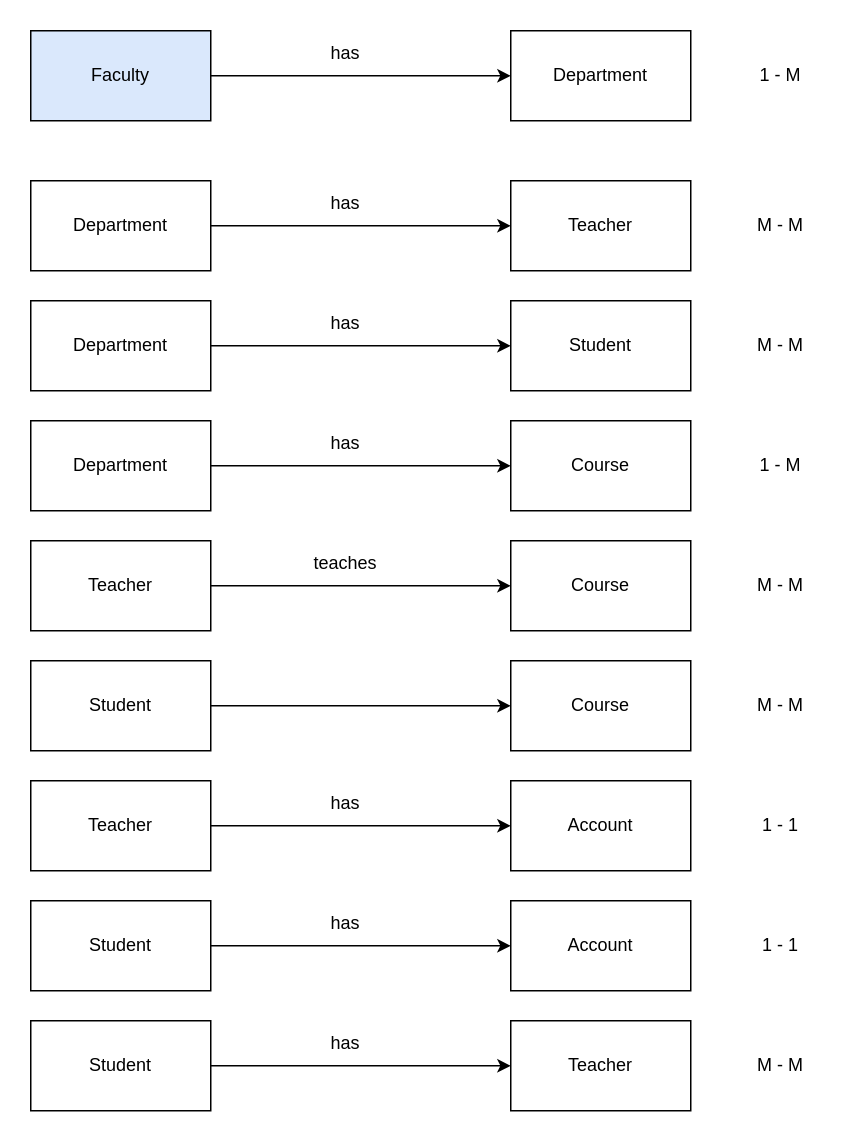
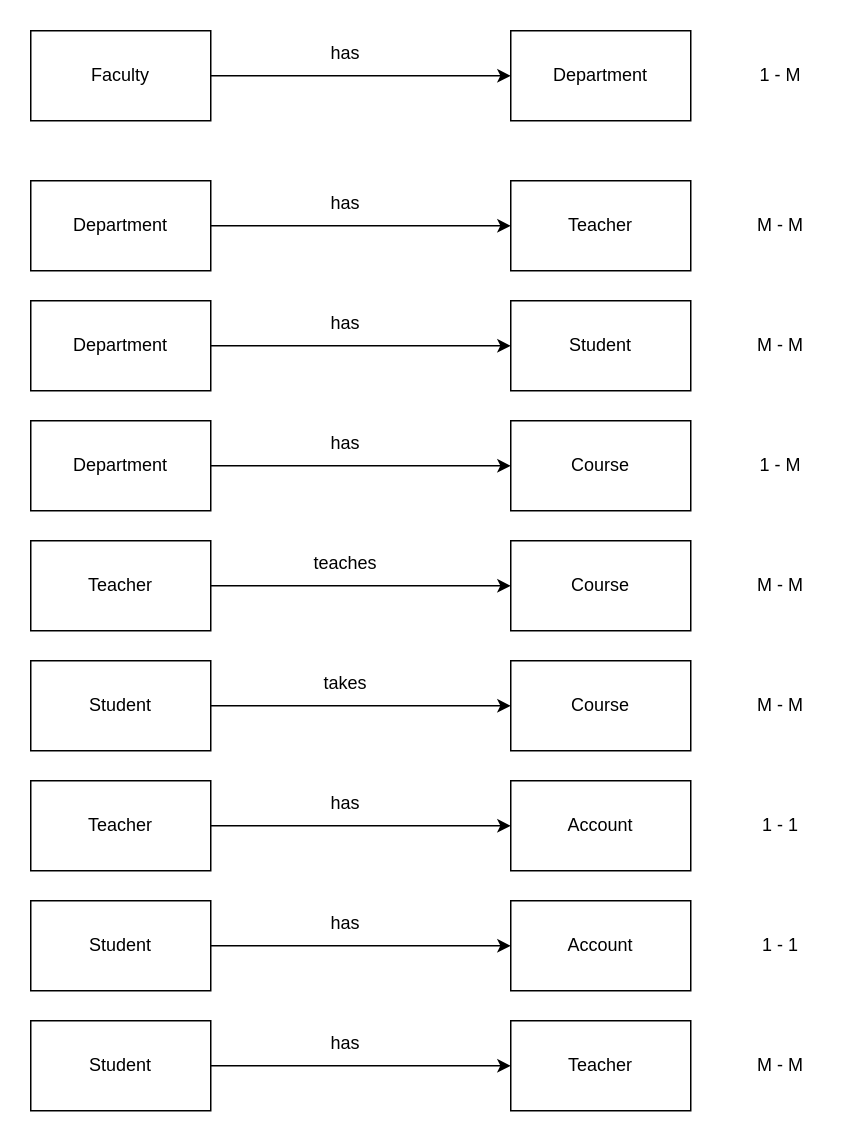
node "Faculty": fillcolor #dae8fc -> #ffffff
node "takes": added
